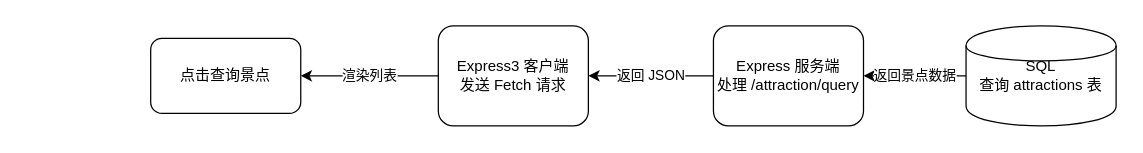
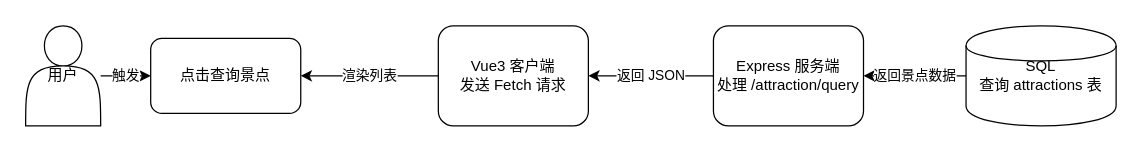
node "用户": added
edge "用户" -> "点击查询景点": added, label "触发"
node "Express3 客户端 发送 Fetch 请求": label "Express3 客户端 发送 Fetch 请求" -> "Vue3 客户端 发送 Fetch 请求"
